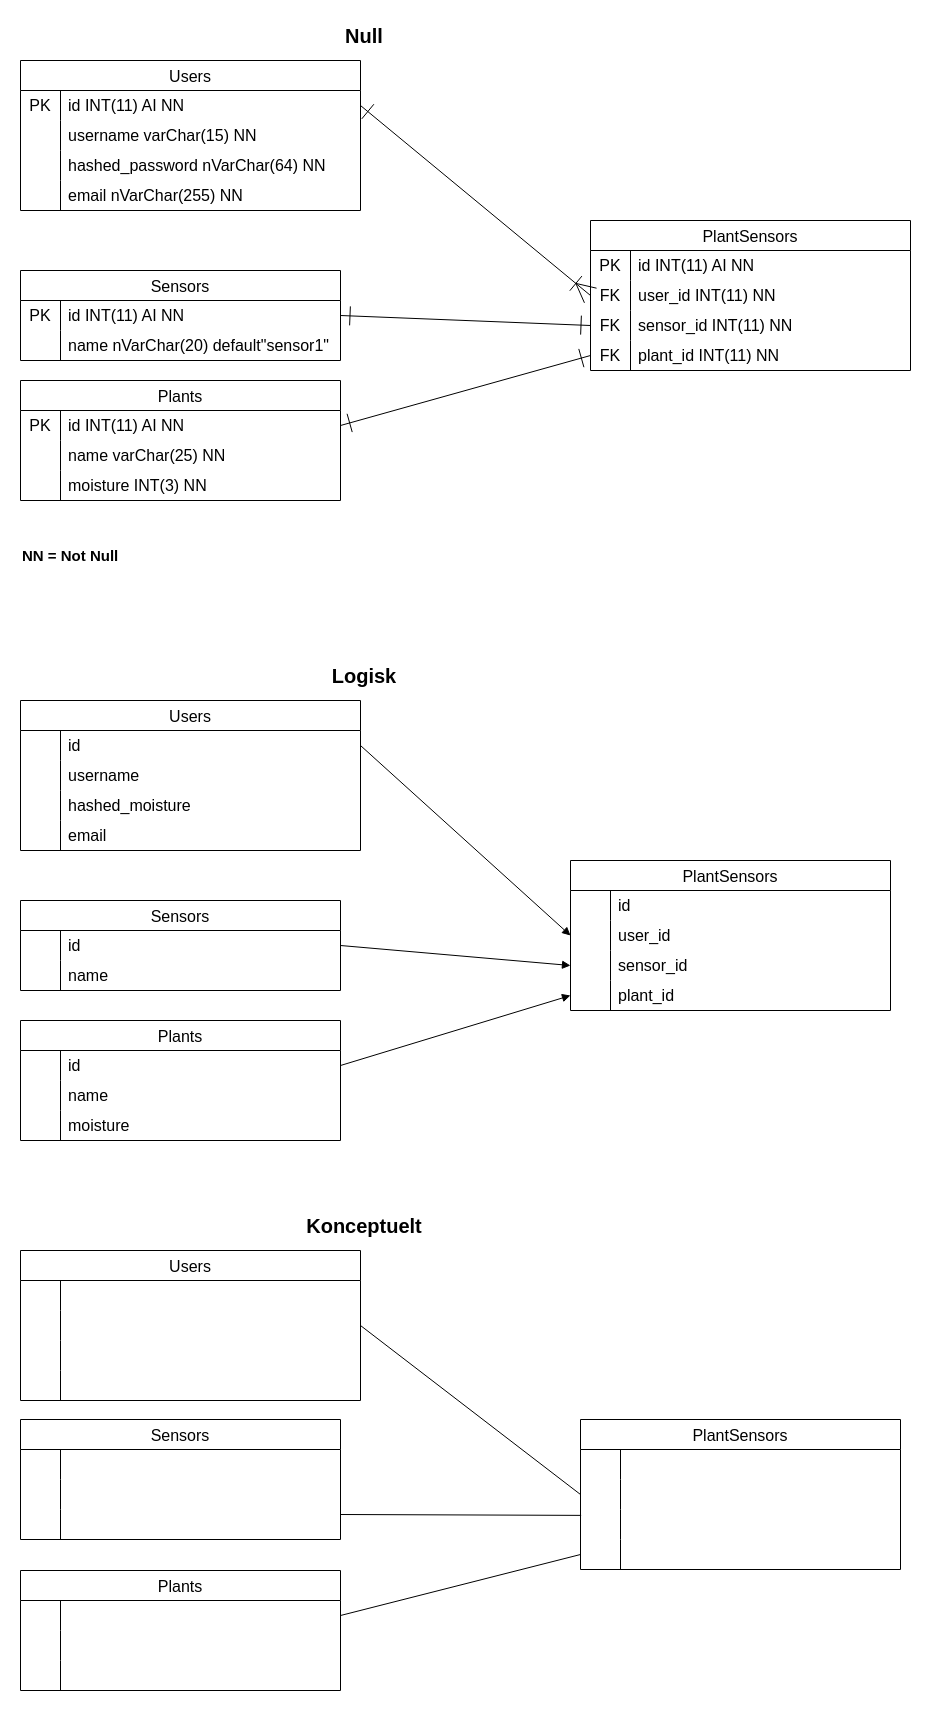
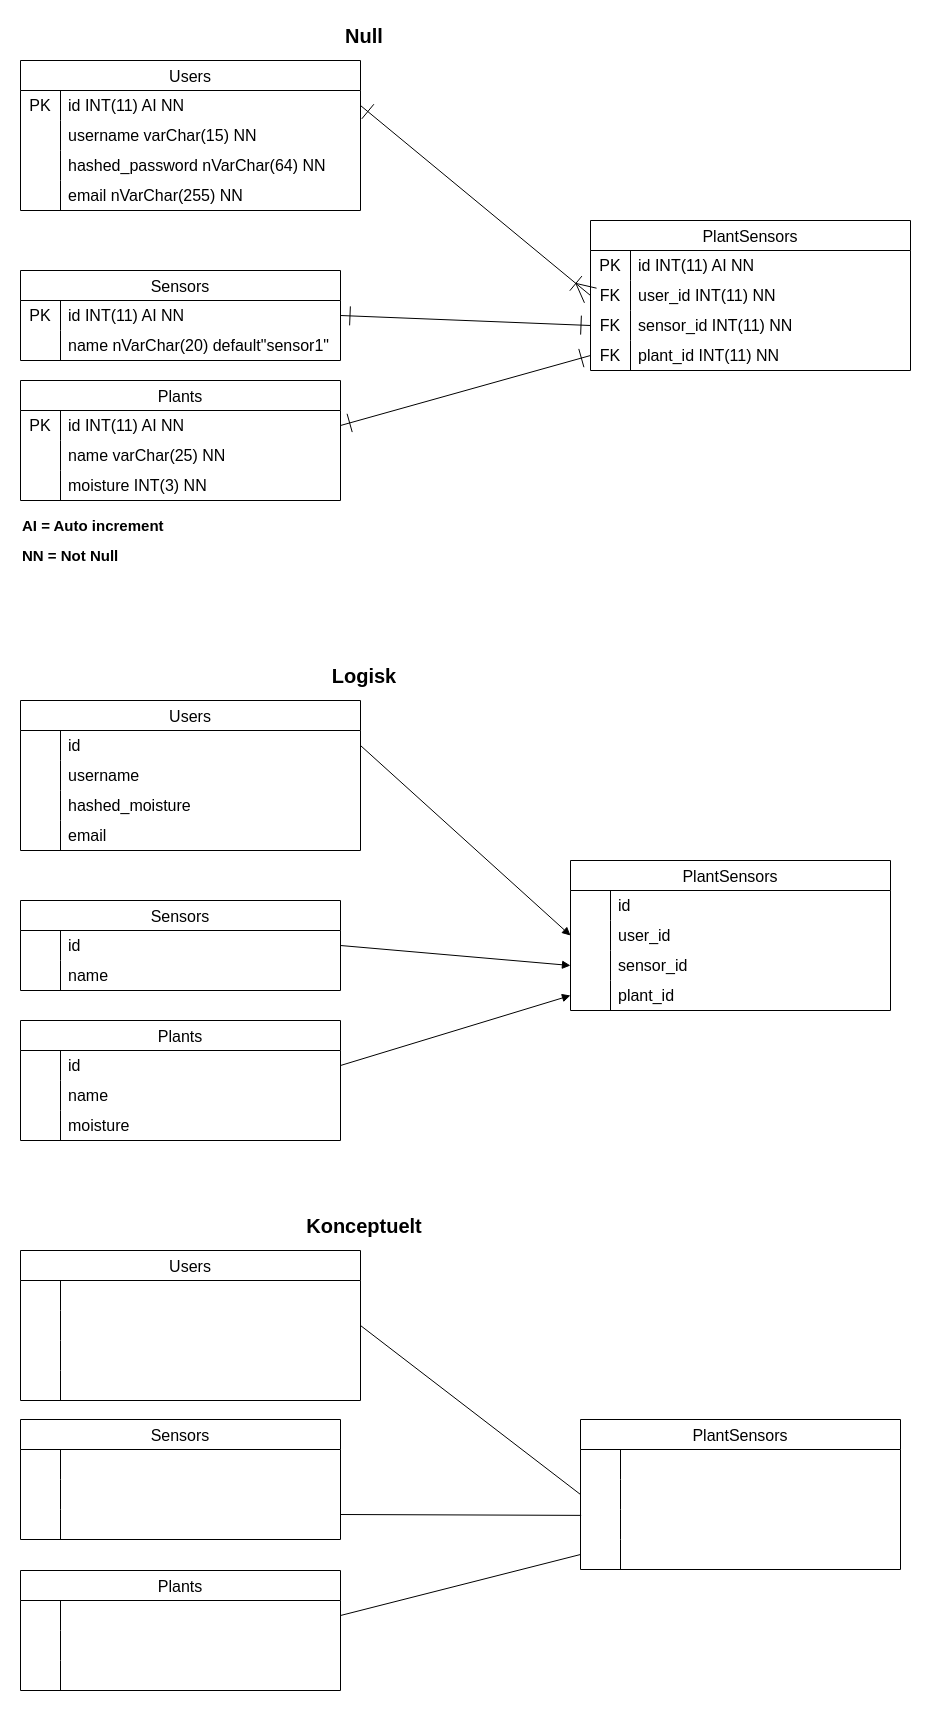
node "AI = Auto increment": added
